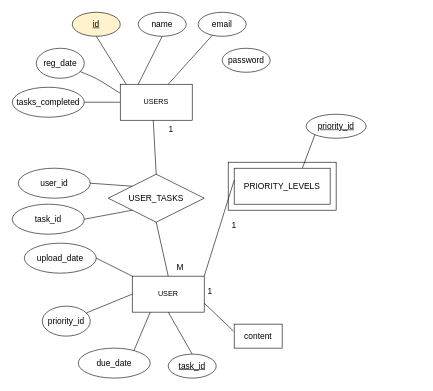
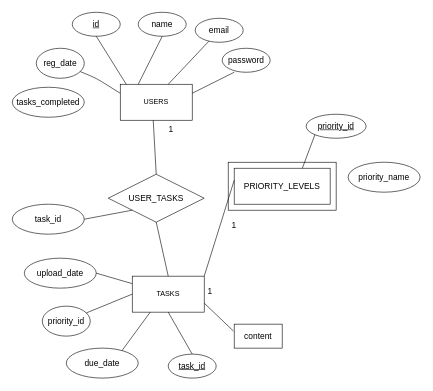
node "id": fillcolor #fff2cc -> #ffffff
node "email": moved (222, 24) -> (219, 30)
edge "password" -- "USERS": added
edge "tasks_completed" -- "USERS": removed
node "priority_name": added
node "user_id": removed
edge "user_id" -- "USER_TASKS": removed
node "upload_date": moved (60, 258) -> (60, 273)
node "M": removed
node "USER": label "USER" -> "TASKS"
node "due_date": moved (114, 363) -> (102, 363)
